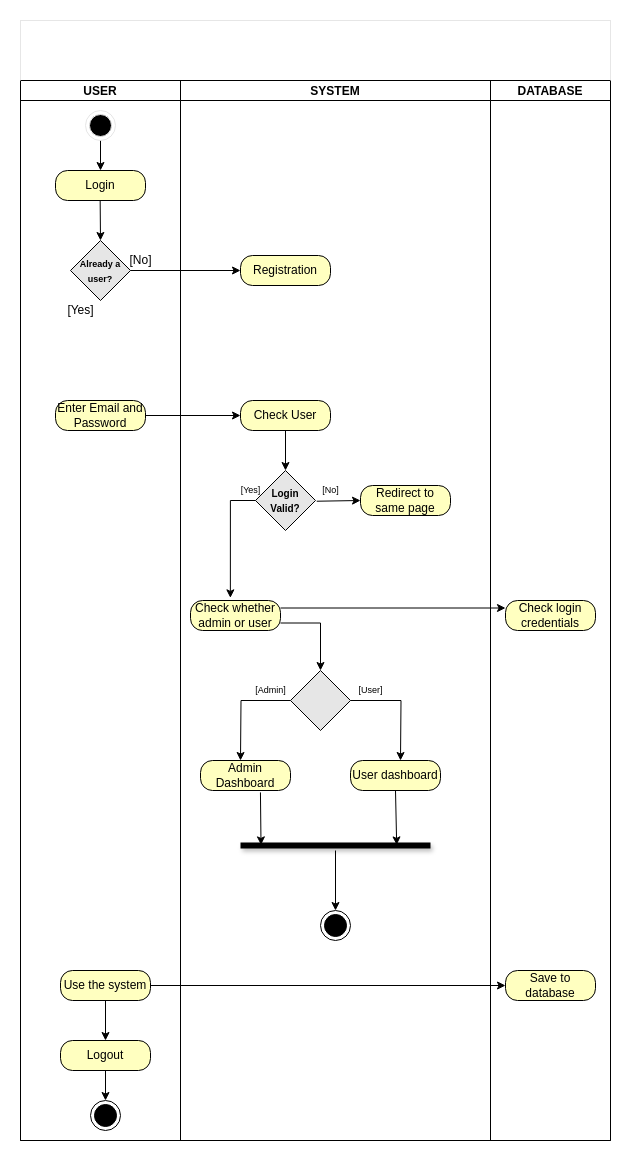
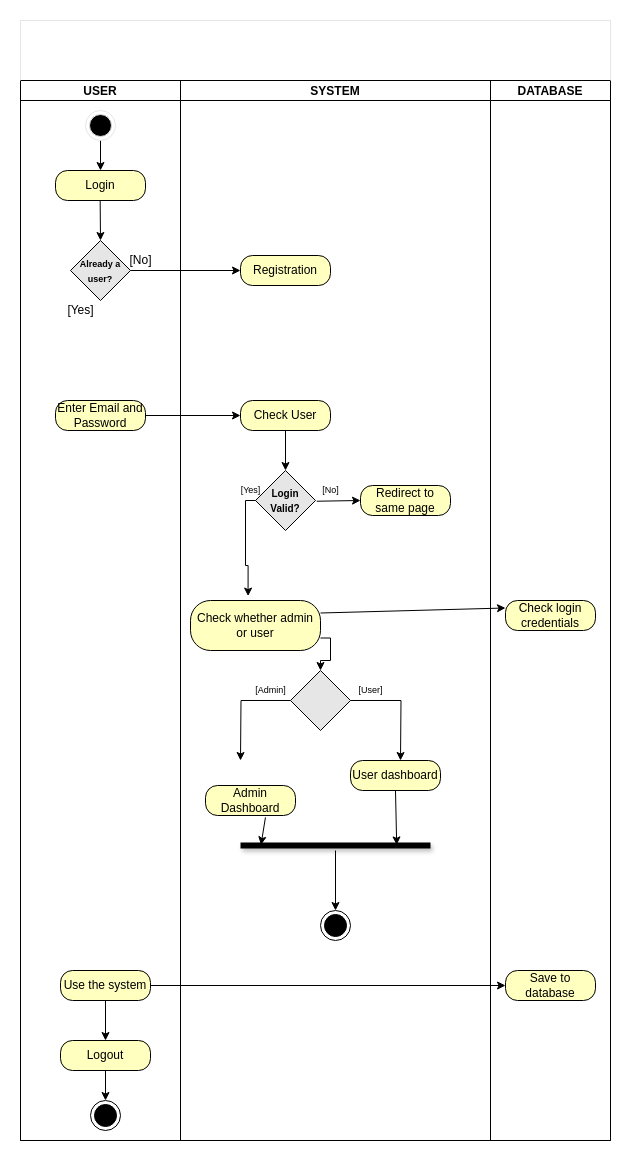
node "Check whether admin or user": size 90x30 -> 130x50
node "Admin Dashboard": moved (246, 776) -> (251, 801)
